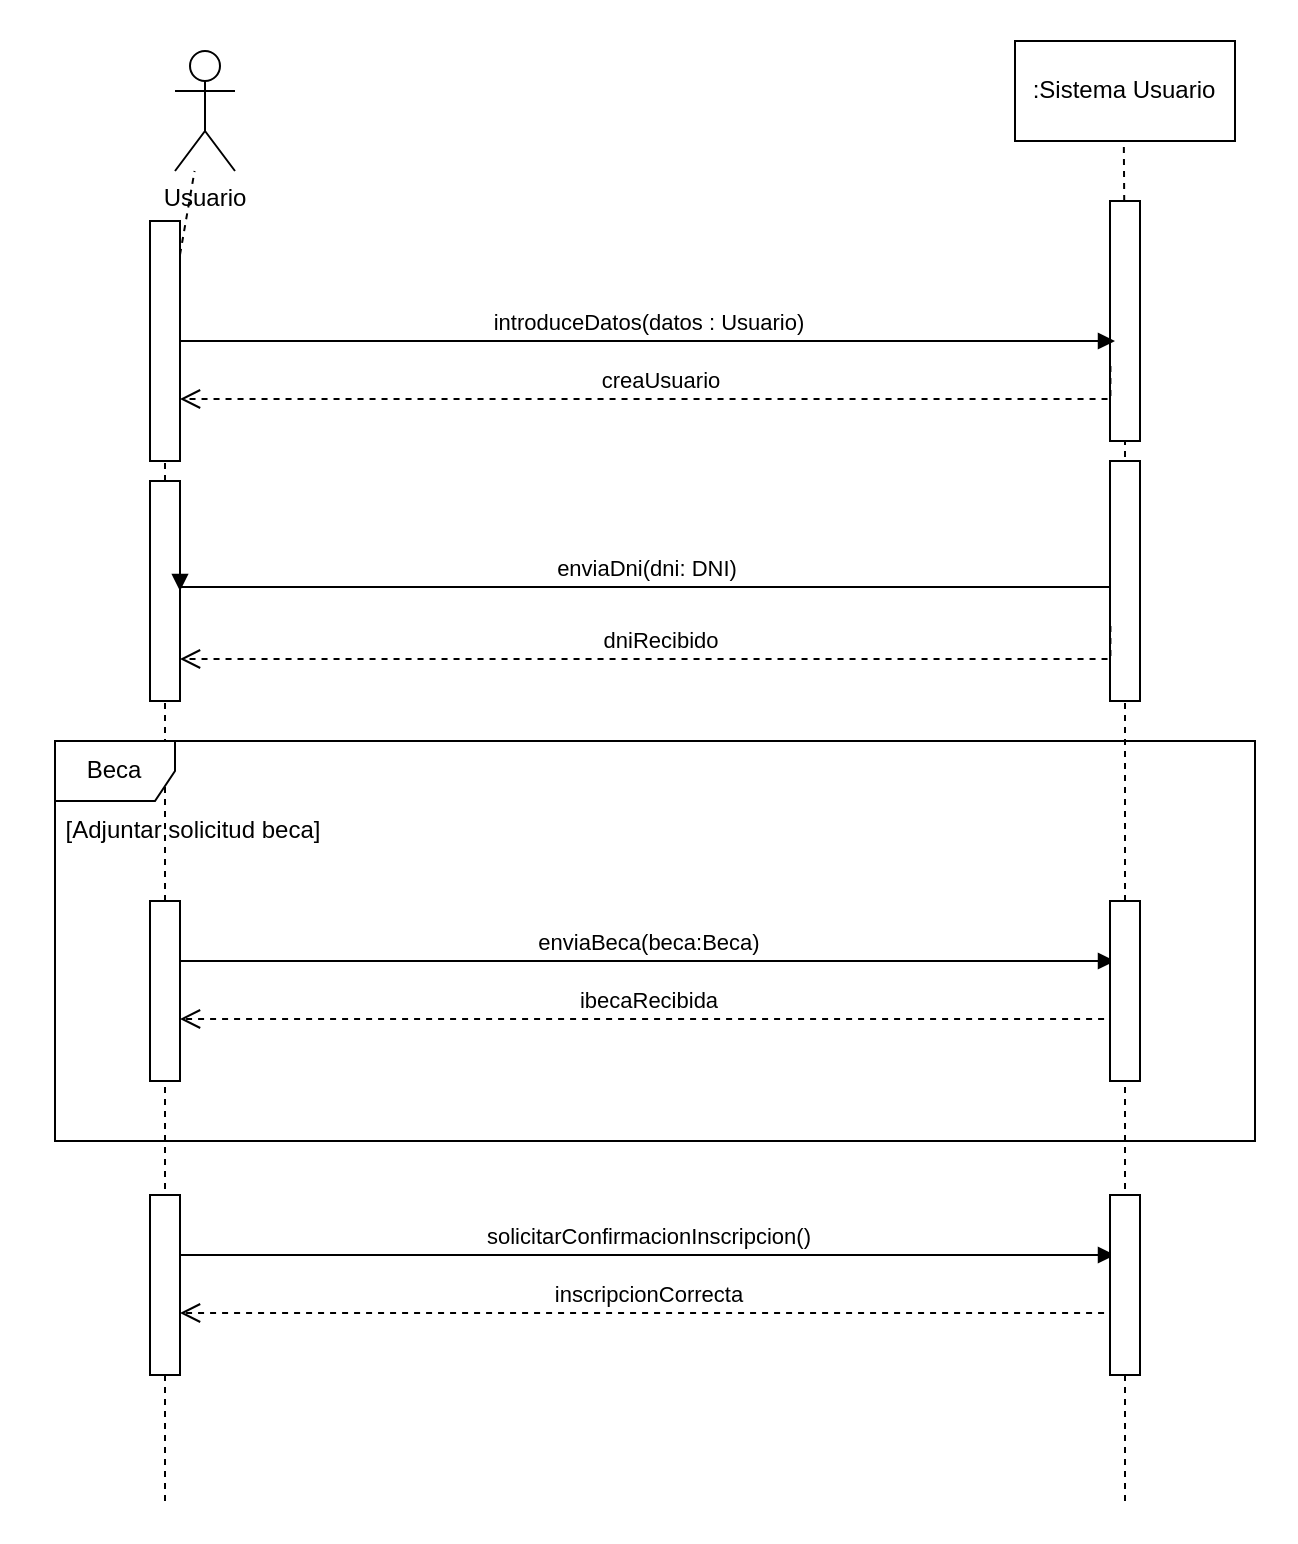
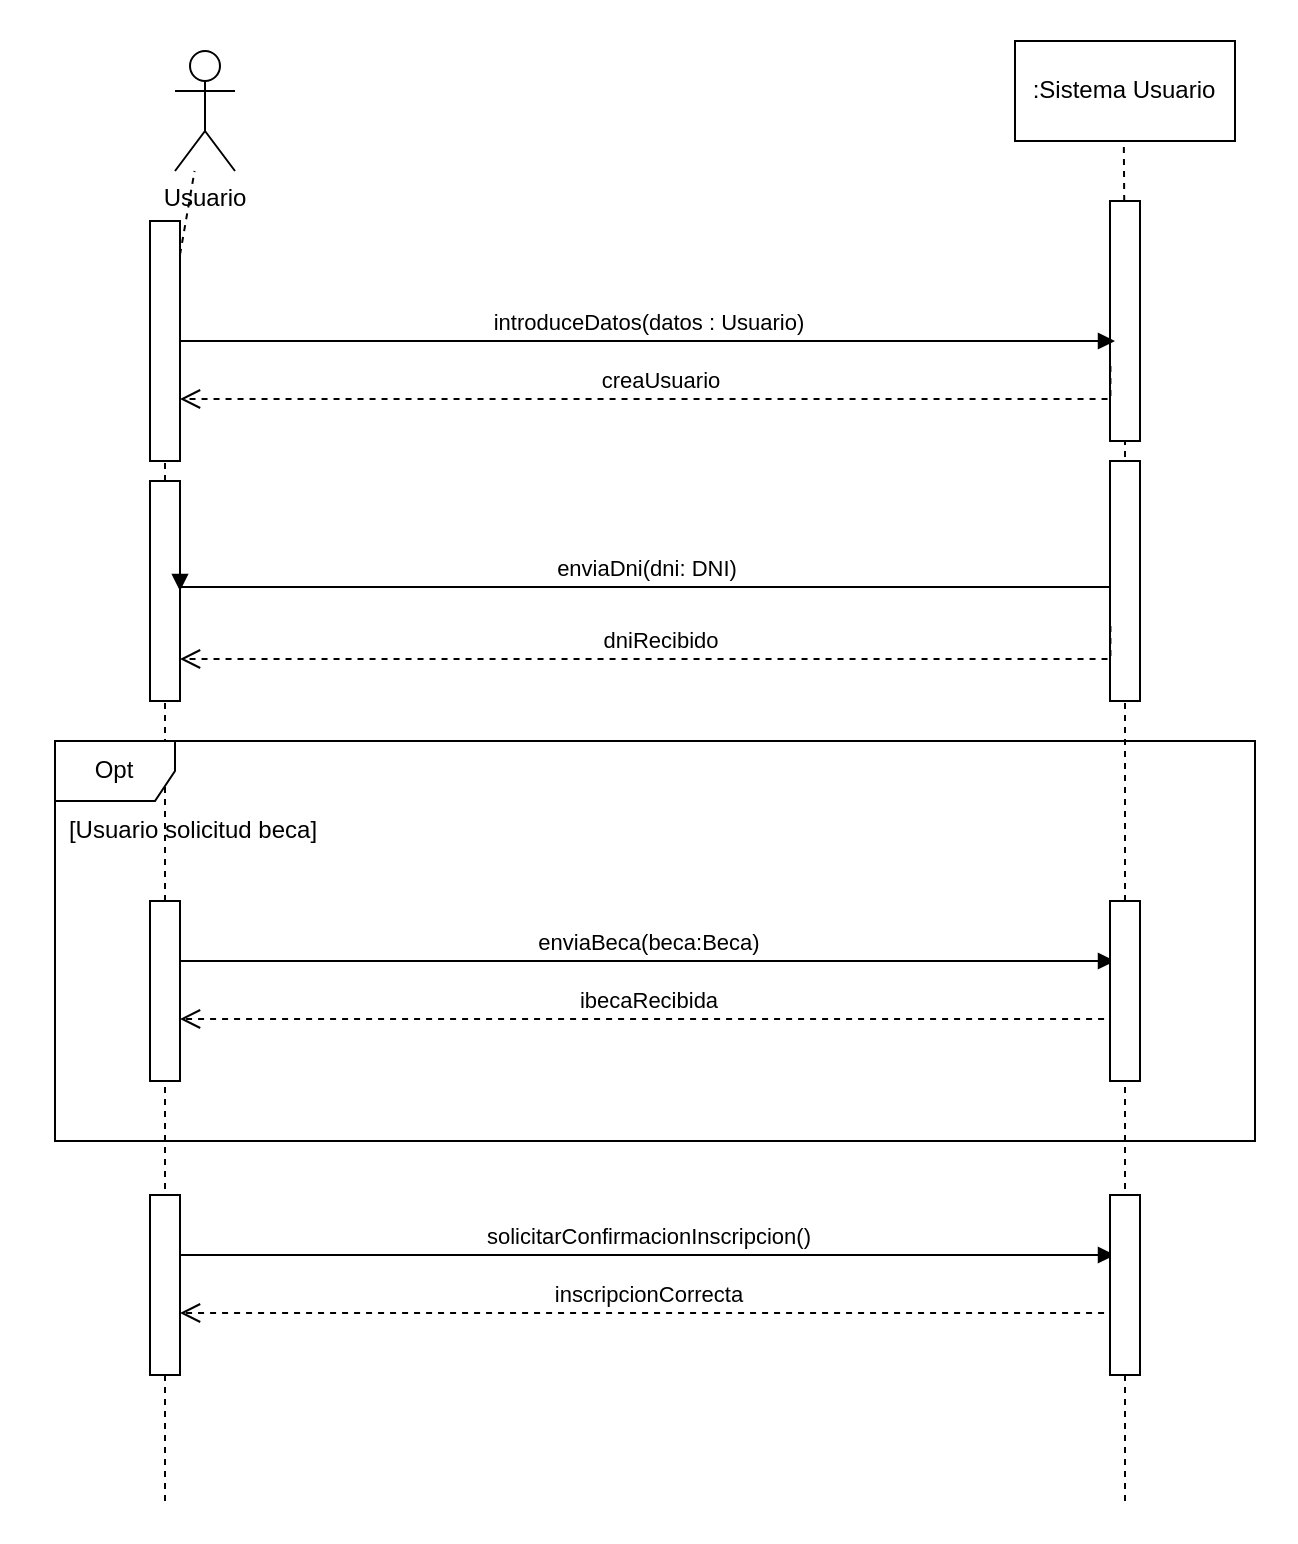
node "Beca": label "Beca" -> "Opt"
node "[Adjuntar solicitud beca]": label "[Adjuntar solicitud beca]" -> "[Usuario solicitud beca]"
